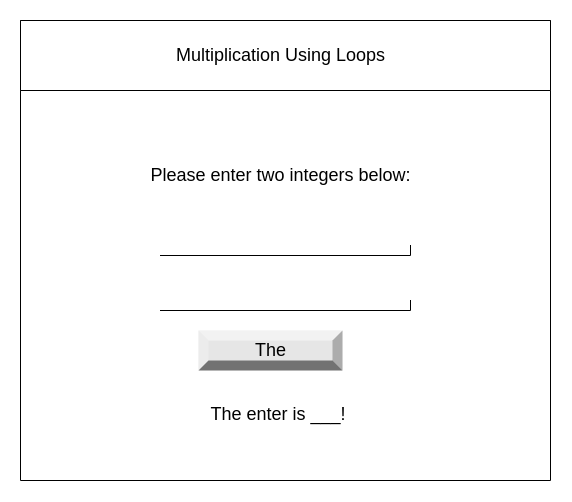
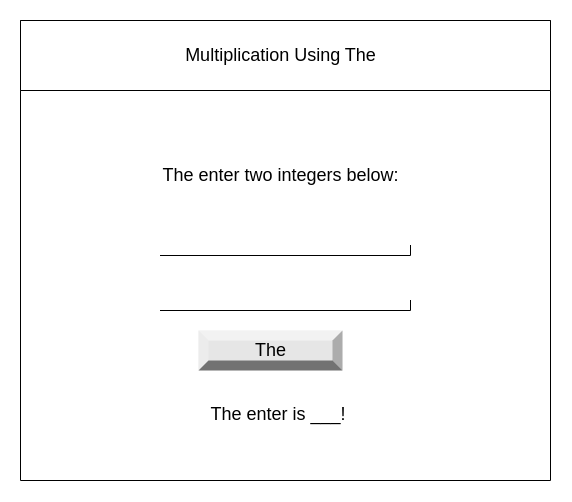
node "Multiplication Using Loops": label "Multiplication Using Loops" -> "Multiplication Using The"
node "Please enter two integers below:": label "Please enter two integers below:" -> "The enter two integers below:"
